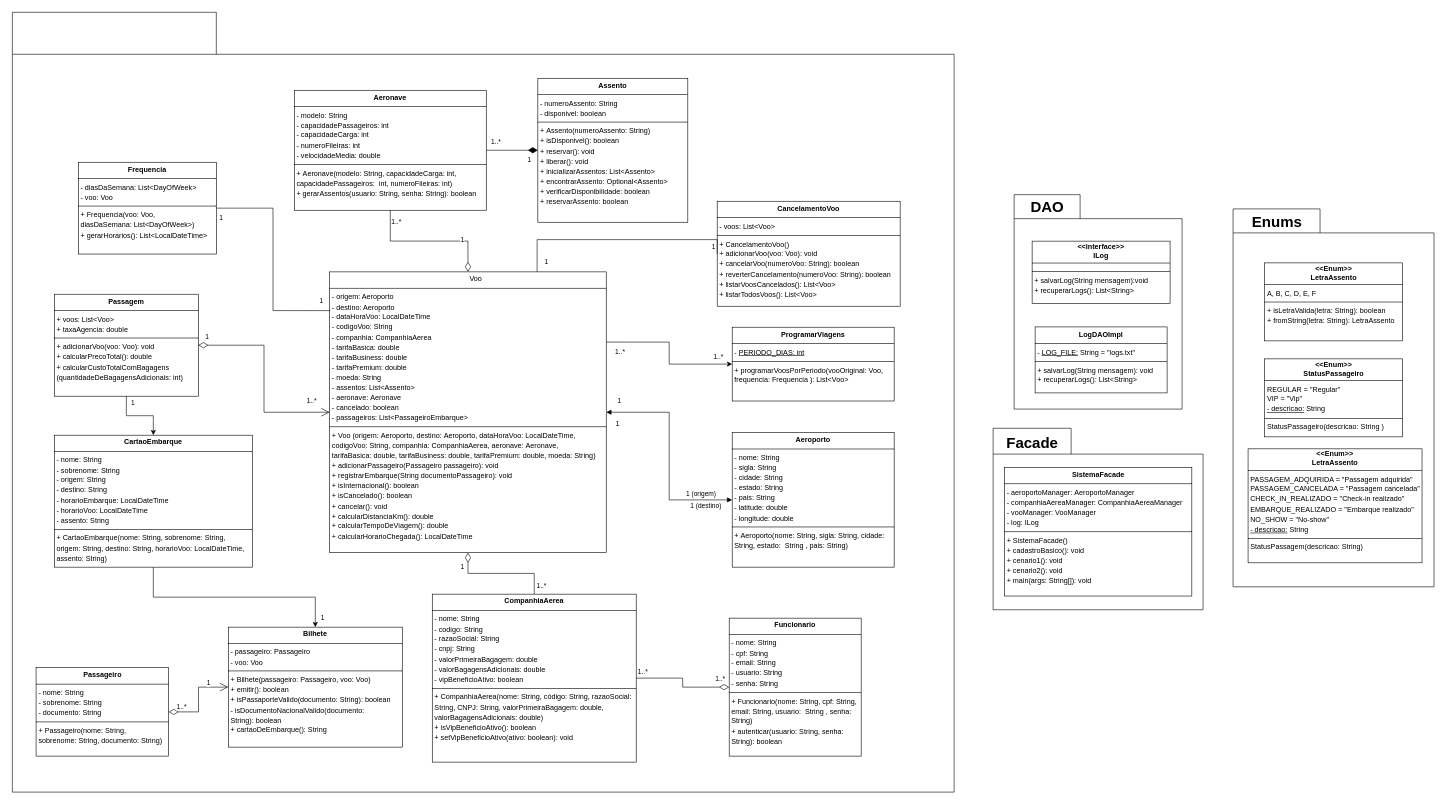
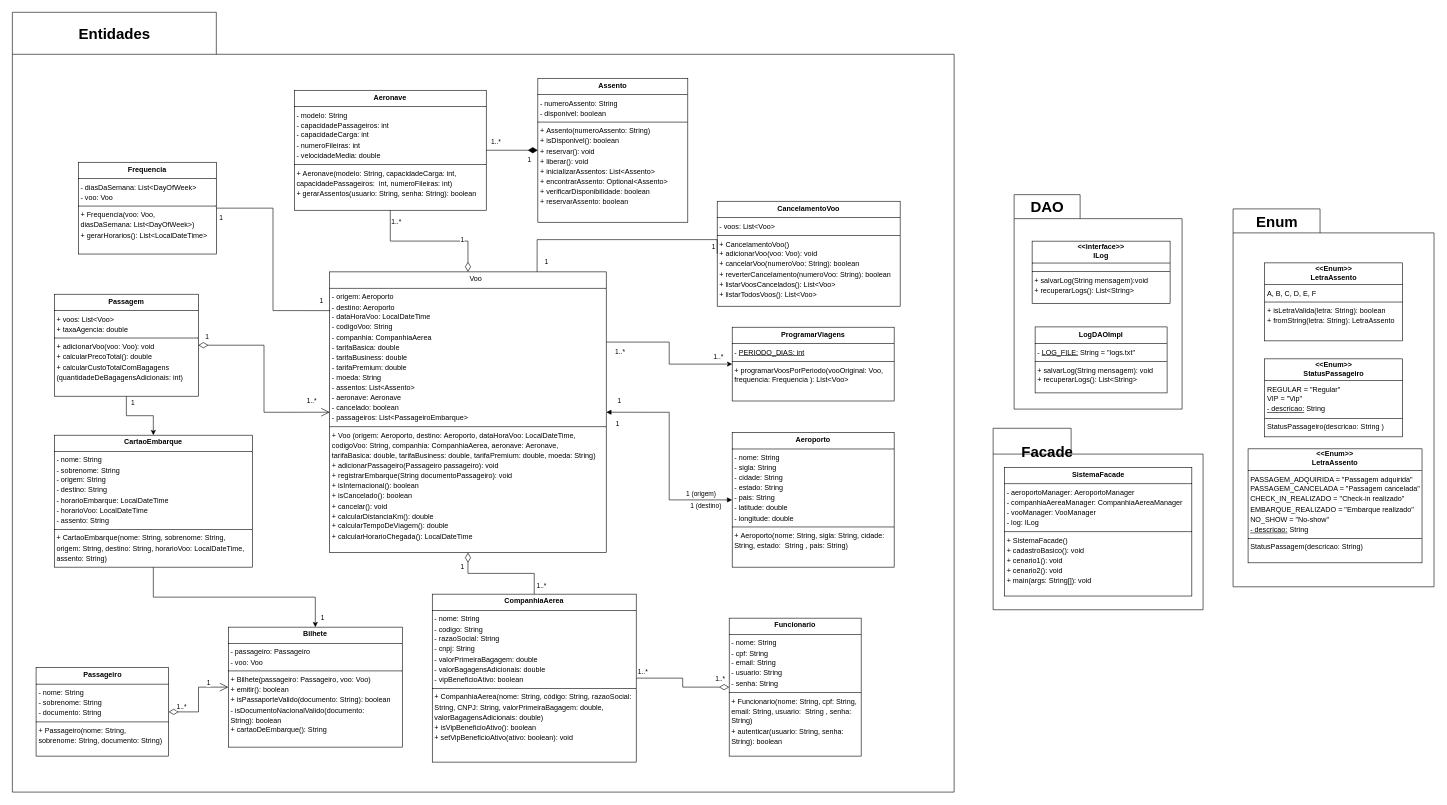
node "Entidades": added
node "Enums": label "Enums" -> "Enum"
node "Facade": moved (1032, 442) -> (1047, 451)
